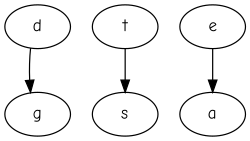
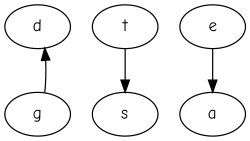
edge "d" -> "g": reversed
